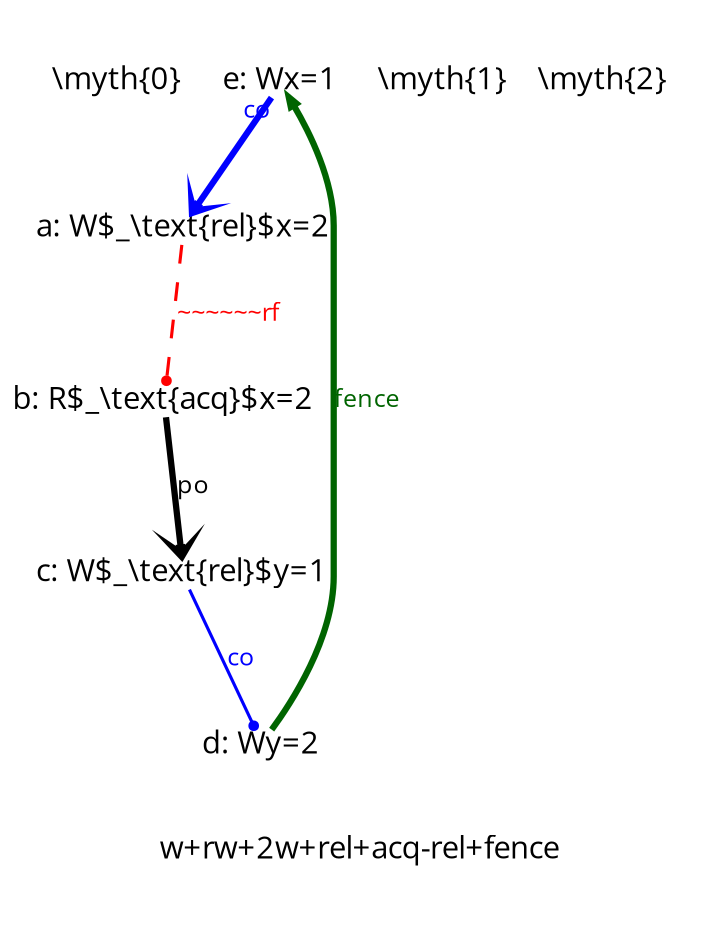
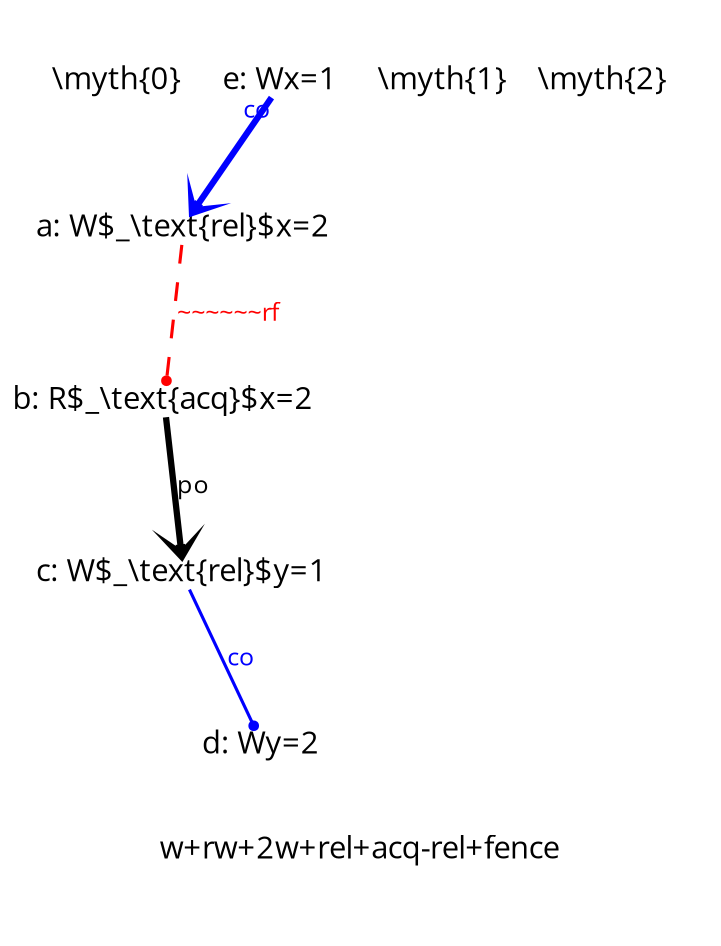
edge "d: Wy=2" -> "e: Wx=1": removed, label "fence"
